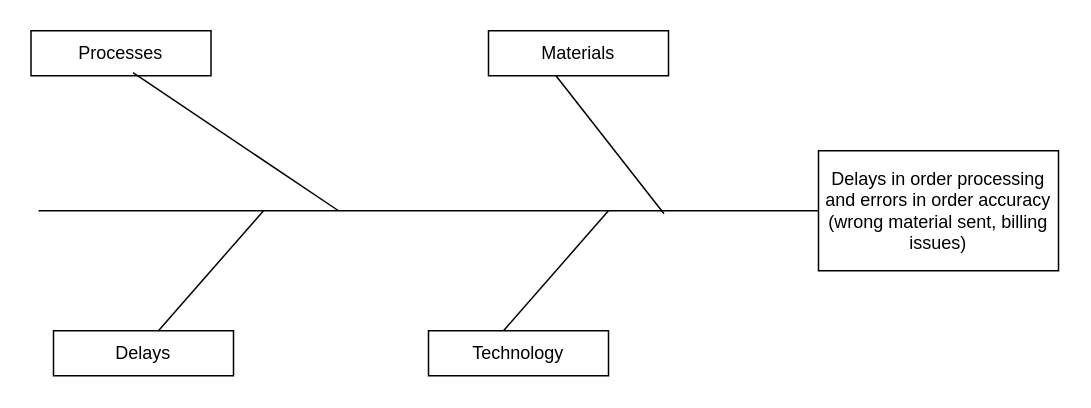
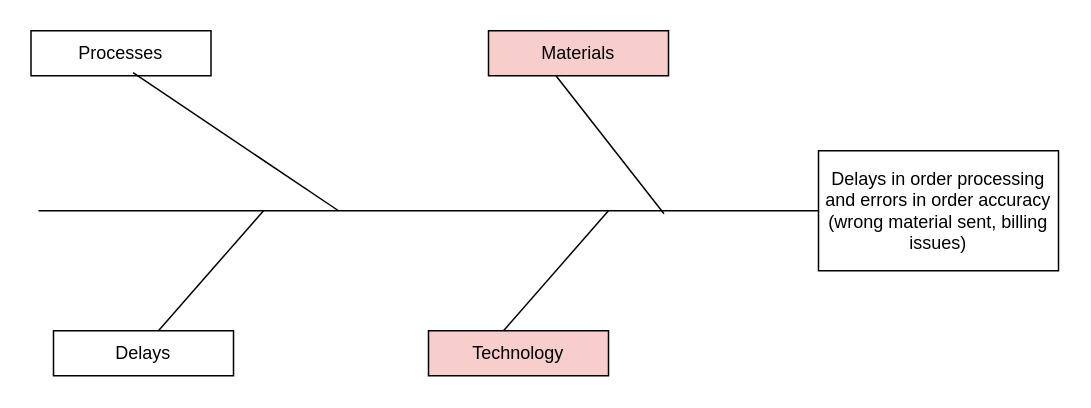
node "Materials": fillcolor #ffffff -> #f8cecc
node "Technology": fillcolor #ffffff -> #f8cecc
